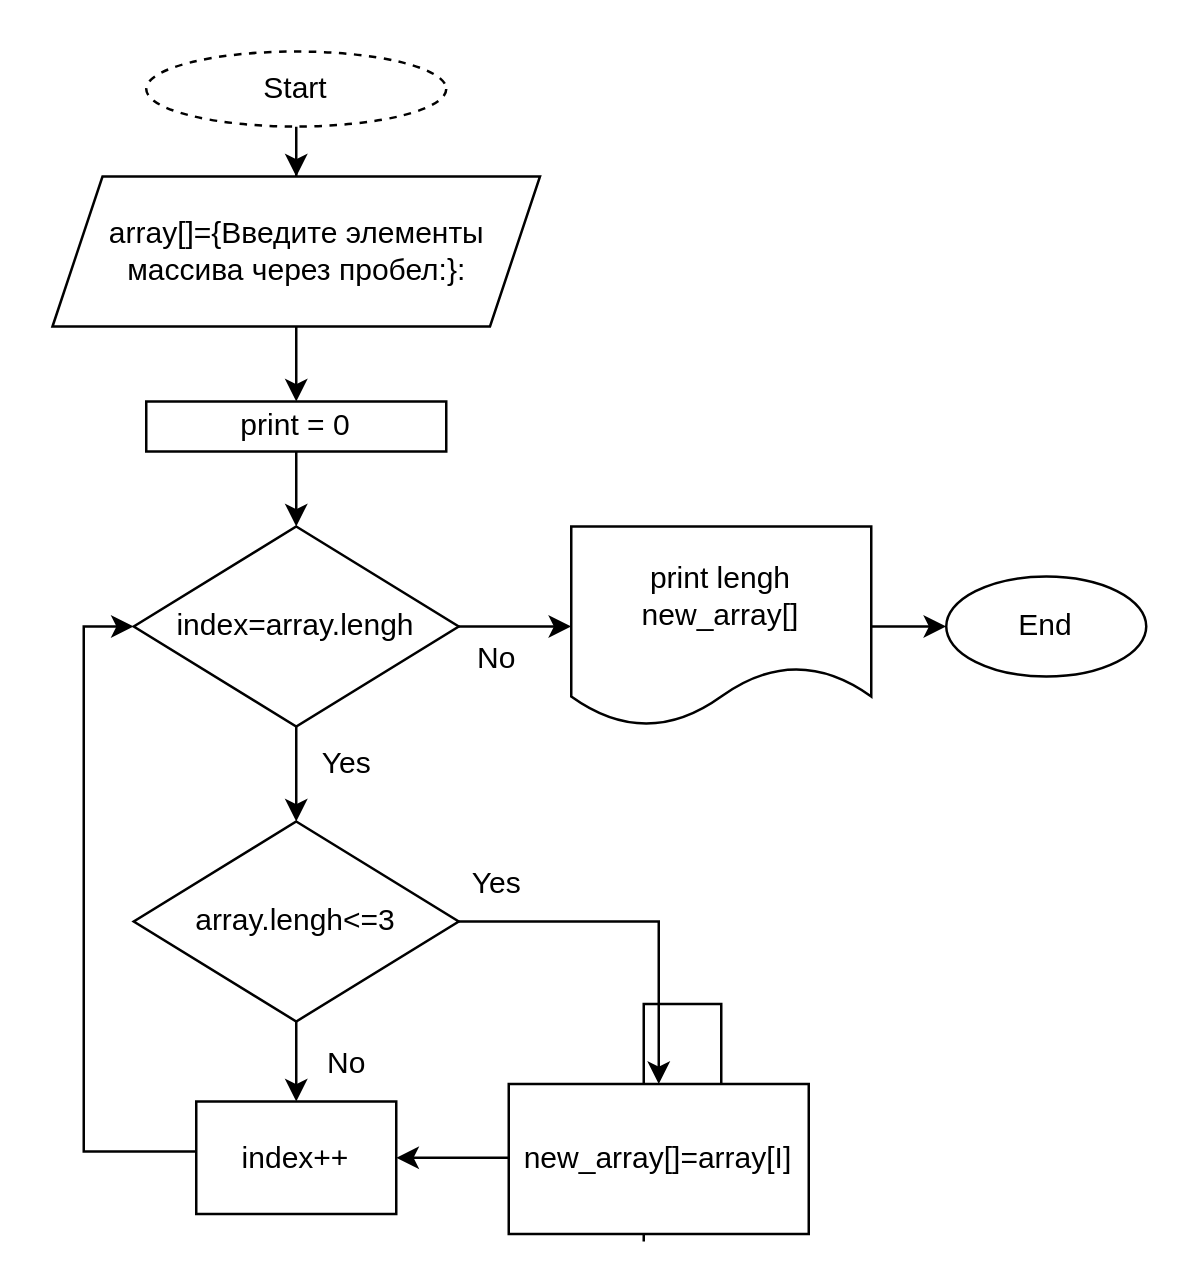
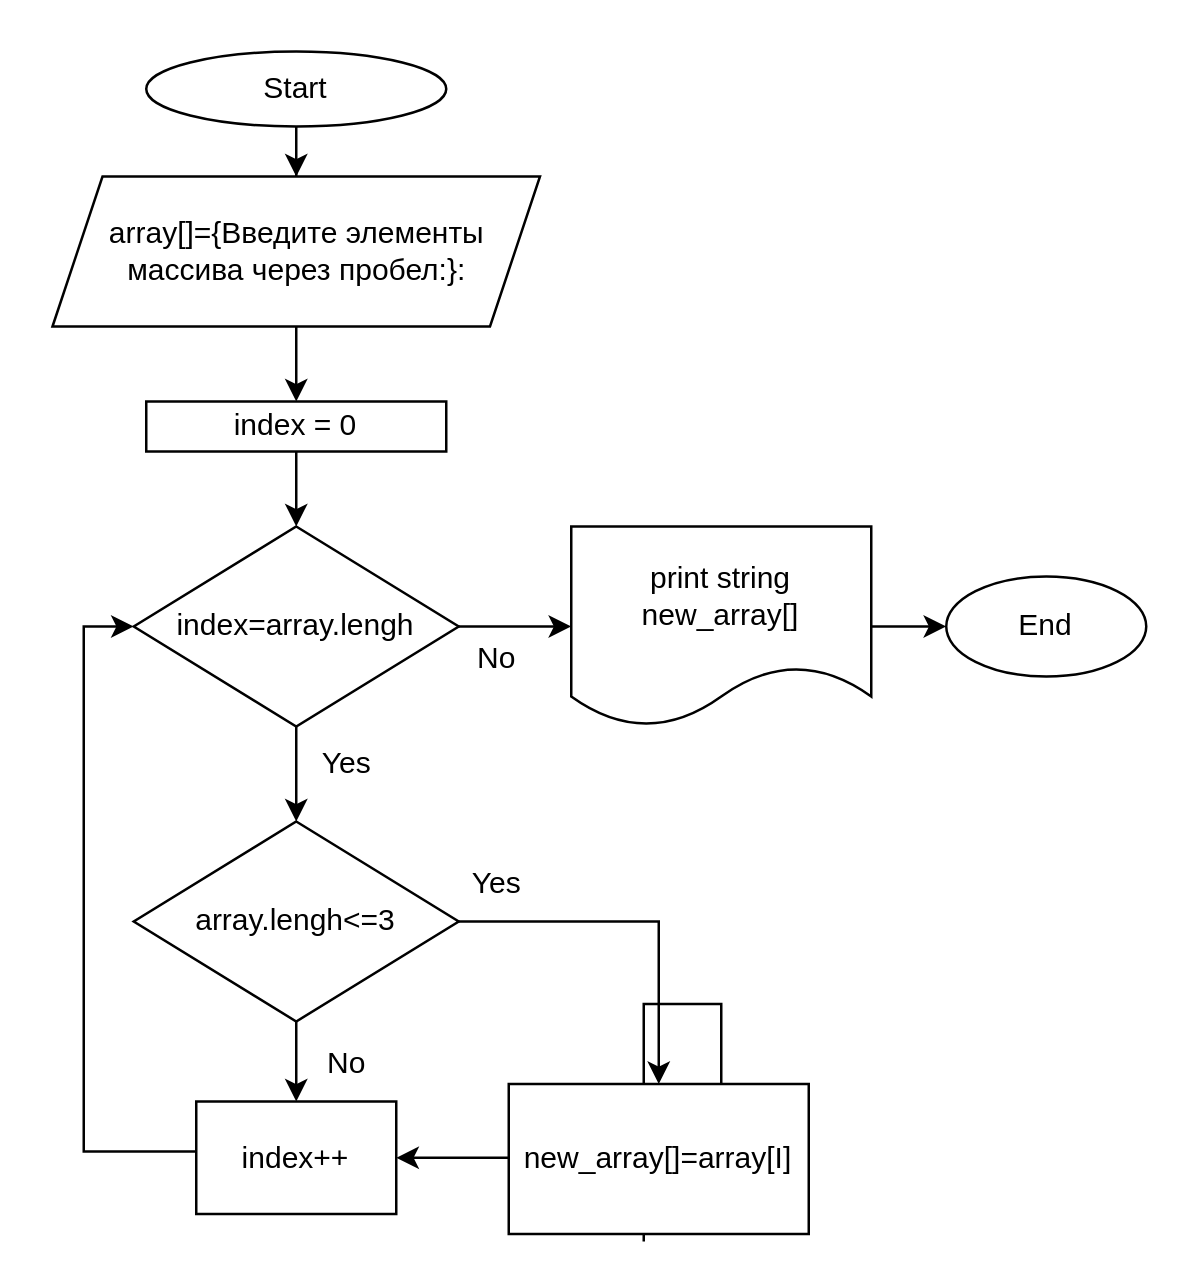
node "Start": style dashed -> solid
node "print = 0": label "print = 0" -> "index = 0"
node "print lengh new_array[]": label "print lengh new_array[]" -> "print string new_array[]"
